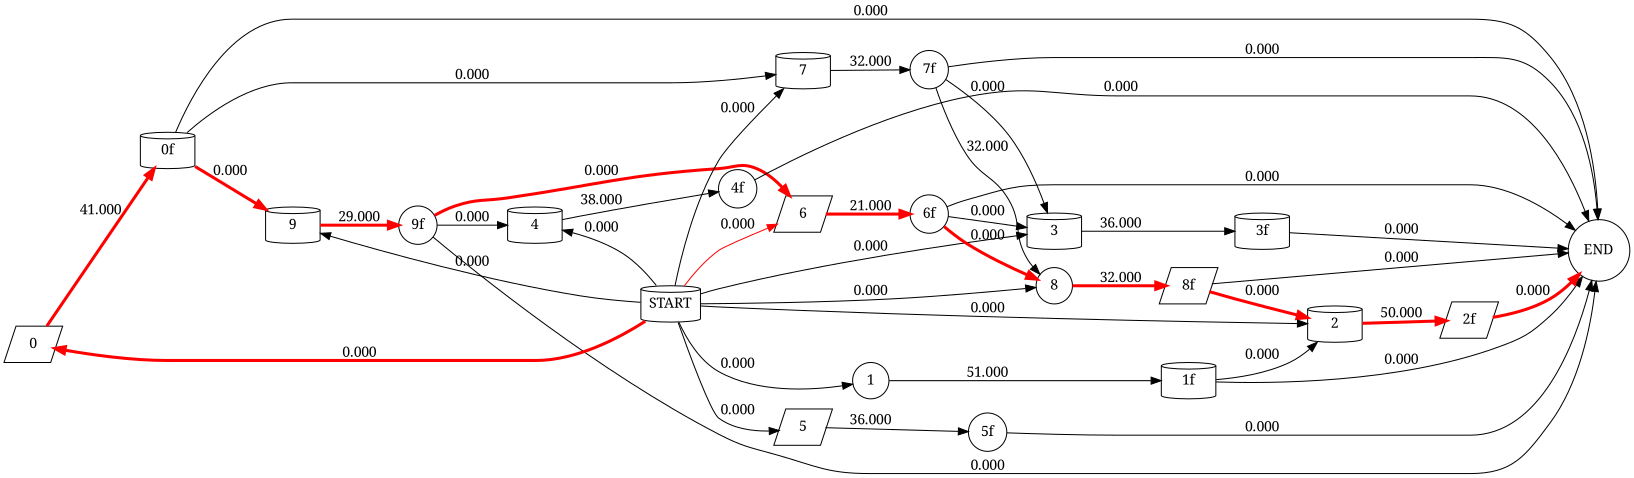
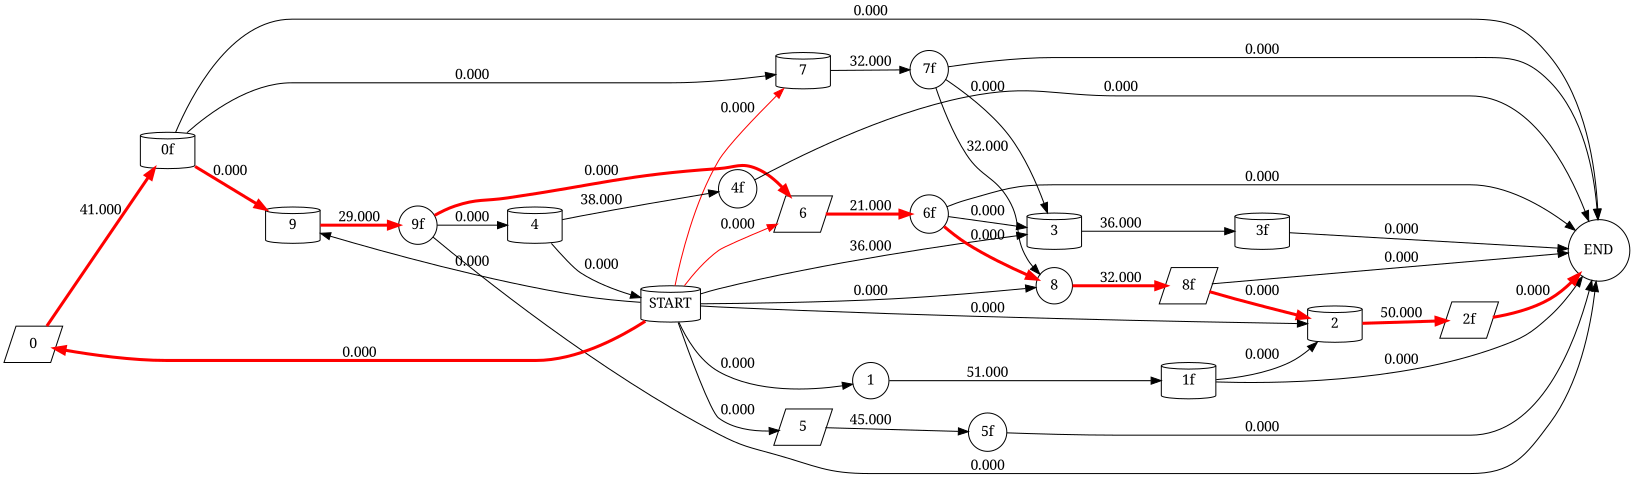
edge "START" -> "7": color black -> red
edge "START" -> "3": label "0.000" -> "36.000"
edge "START" -> "4": reversed
edge "5" -> "5f": label "36.000" -> "45.000"
